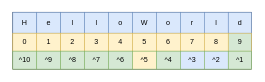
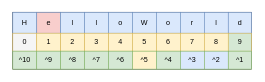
node "e": fillcolor #dae8fc -> #f8cecc
node "0": fillcolor #fff2cc -> #f5f5f5
